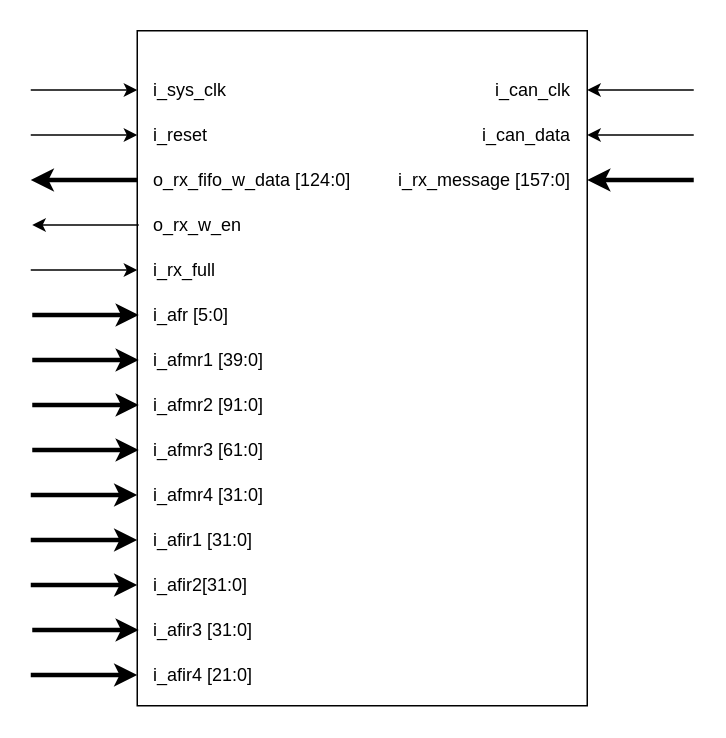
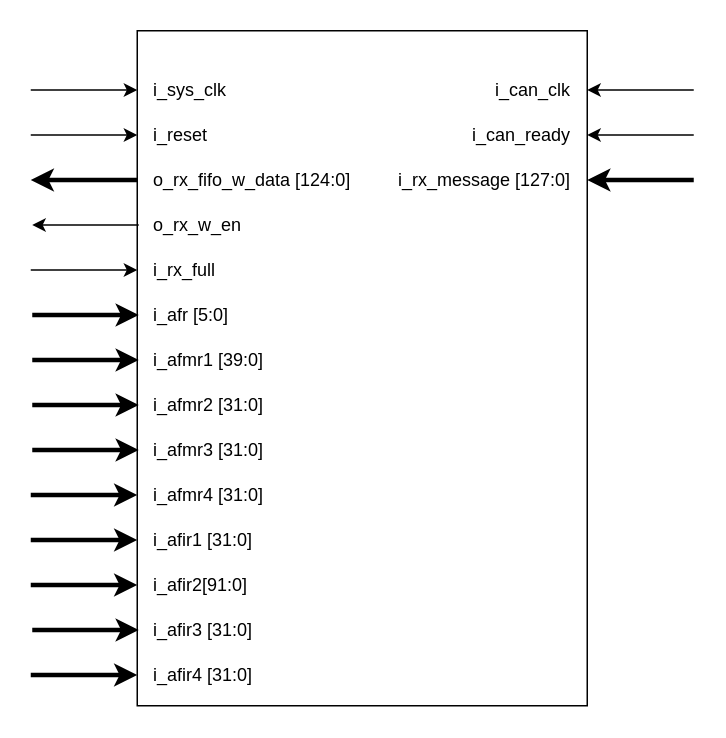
node "i_can_data": label "i_can_data" -> "i_can_ready"
node "i_rx_message [157:0]": label "i_rx_message [157:0]" -> "i_rx_message [127:0]"
node "i_afmr2 [91:0]": label "i_afmr2 [91:0]" -> "i_afmr2 [31:0]"
node "i_afmr3 [61:0]": label "i_afmr3 [61:0]" -> "i_afmr3 [31:0]"
node "i_afir2[31:0]": label "i_afir2[31:0]" -> "i_afir2[91:0]"
node "i_afir4 [21:0]": label "i_afir4 [21:0]" -> "i_afir4 [31:0]"
